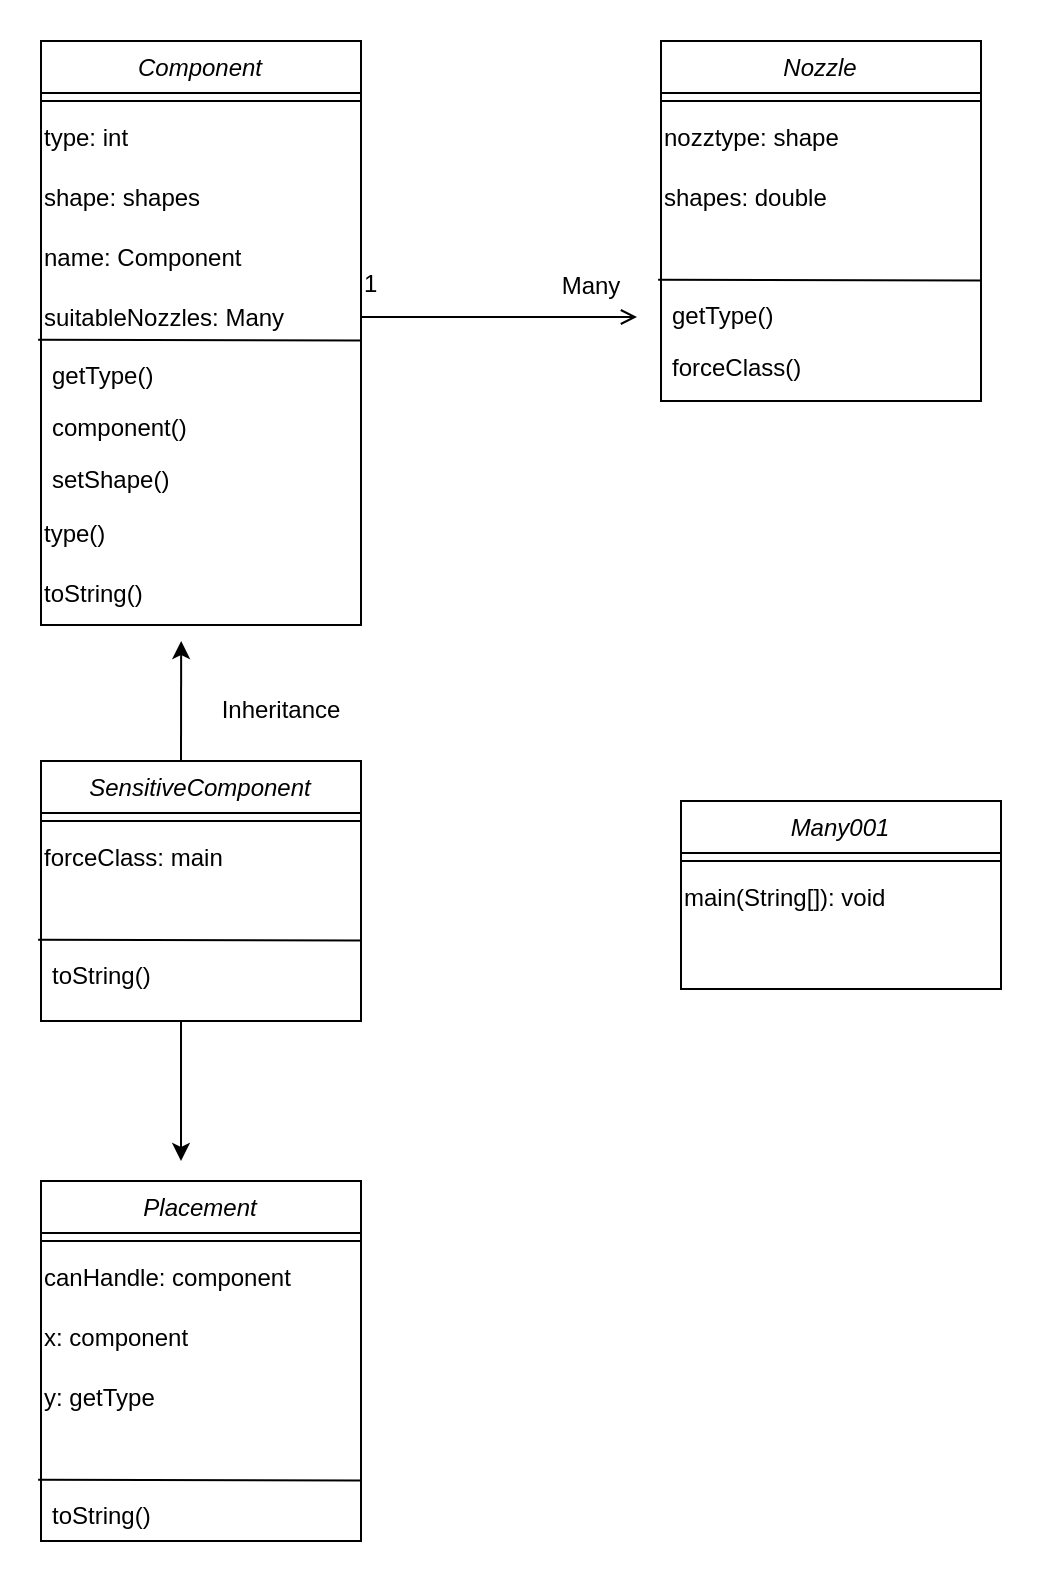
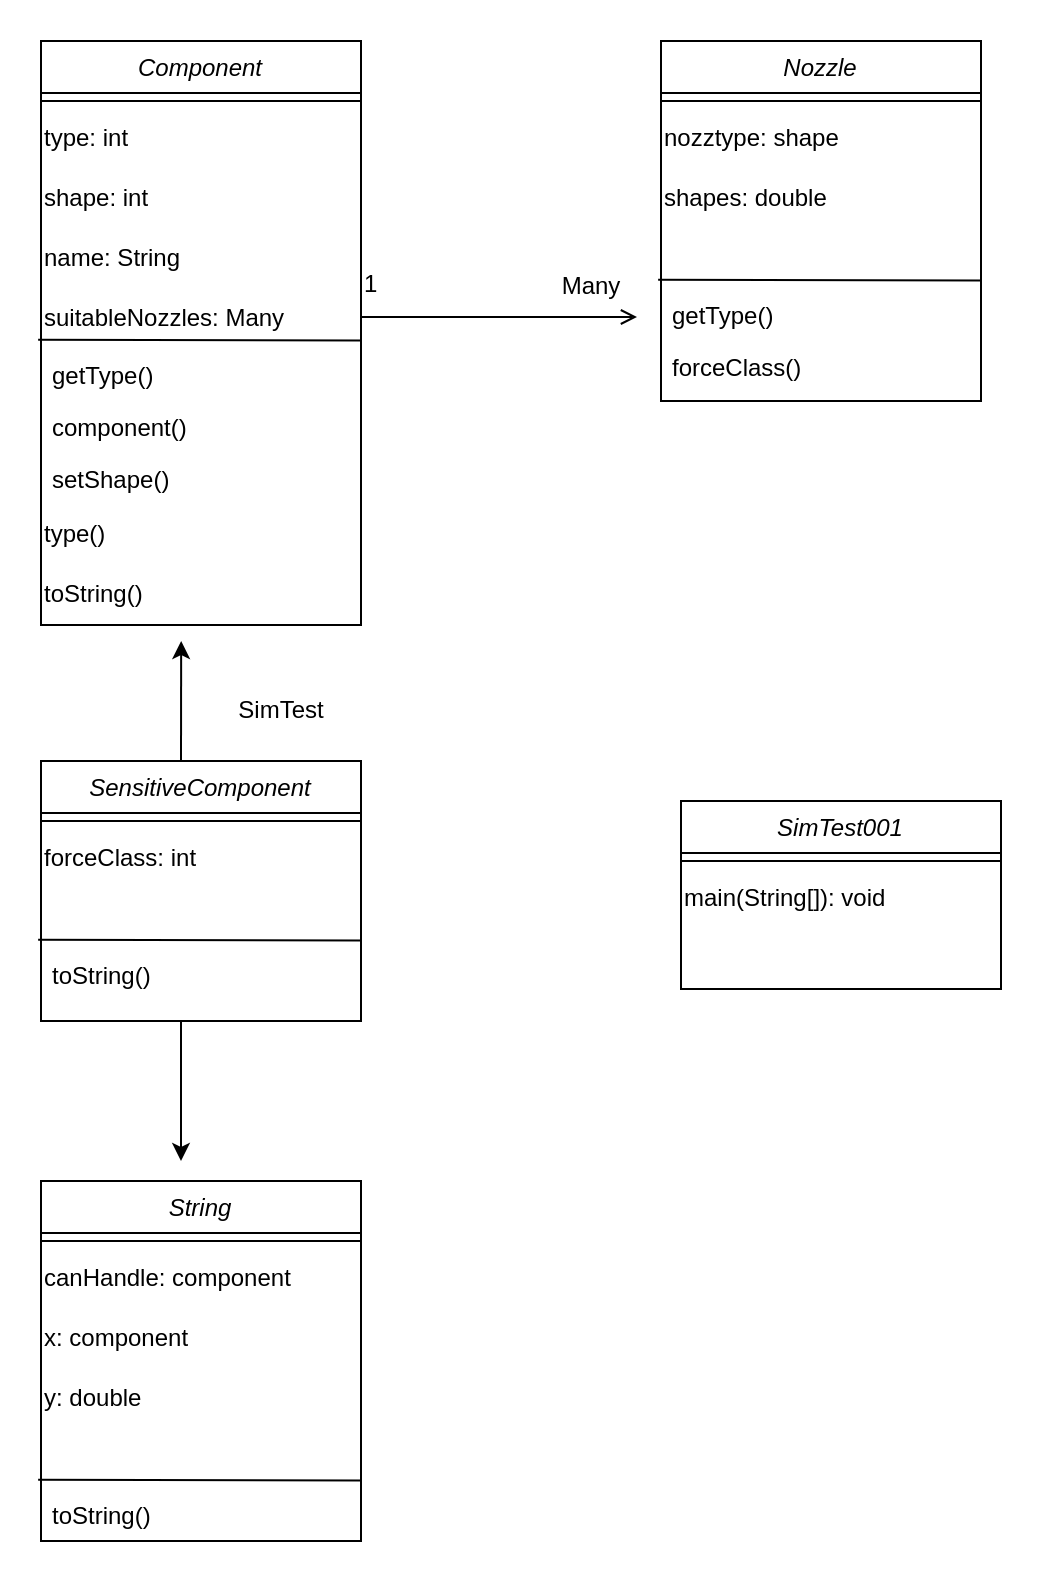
node "shape: shapes": label "shape: shapes" -> "shape: int"
node "name: Component": label "name: Component" -> "name: String"
node "Inheritance": label "Inheritance" -> "SimTest"
node "Many001": label "Many001" -> "SimTest001"
node "forceClass: main": label "forceClass: main" -> "forceClass: int"
node "Placement": label "Placement" -> "String"
node "y: getType": label "y: getType" -> "y: double"
